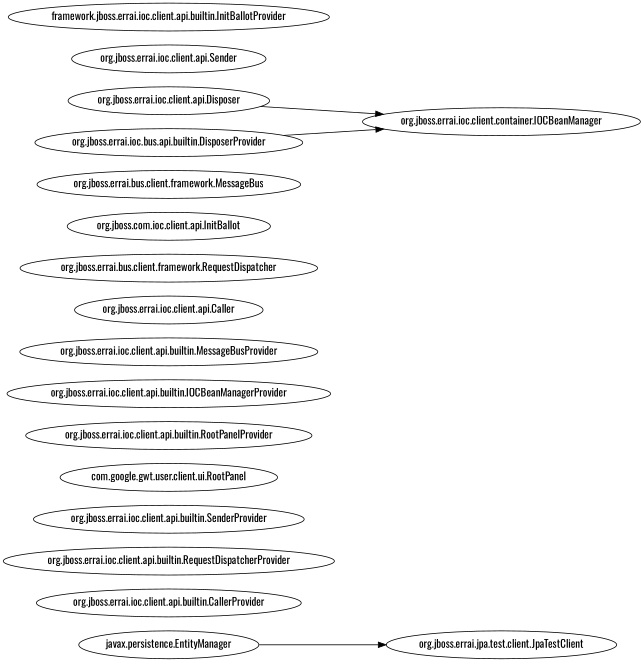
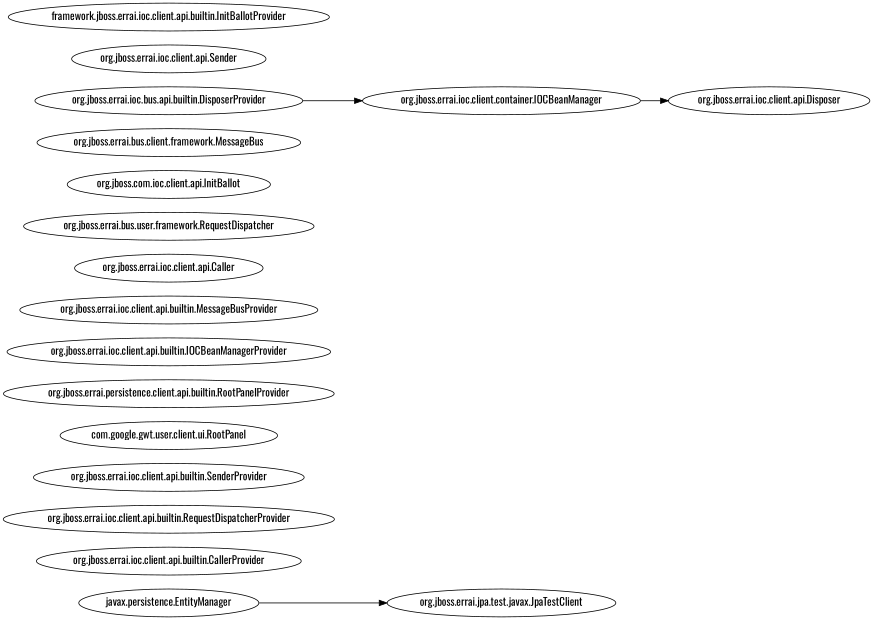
edge "org.jboss.errai.ioc.client.api.Disposer" -> "org.jboss.errai.ioc.client.container.IOCBeanManager": reversed
node "org.jboss.errai.bus.client.framework.RequestDispatcher": label "org.jboss.errai.bus.client.framework.RequestDispatcher" -> "org.jboss.errai.bus.user.framework.RequestDispatcher"
node "org.jboss.errai.ioc.client.api.builtin.RootPanelProvider": label "org.jboss.errai.ioc.client.api.builtin.RootPanelProvider" -> "org.jboss.errai.persistence.client.api.builtin.RootPanelProvider"
node "org.jboss.errai.jpa.test.client.JpaTestClient": label "org.jboss.errai.jpa.test.client.JpaTestClient" -> "org.jboss.errai.jpa.test.javax.JpaTestClient"
